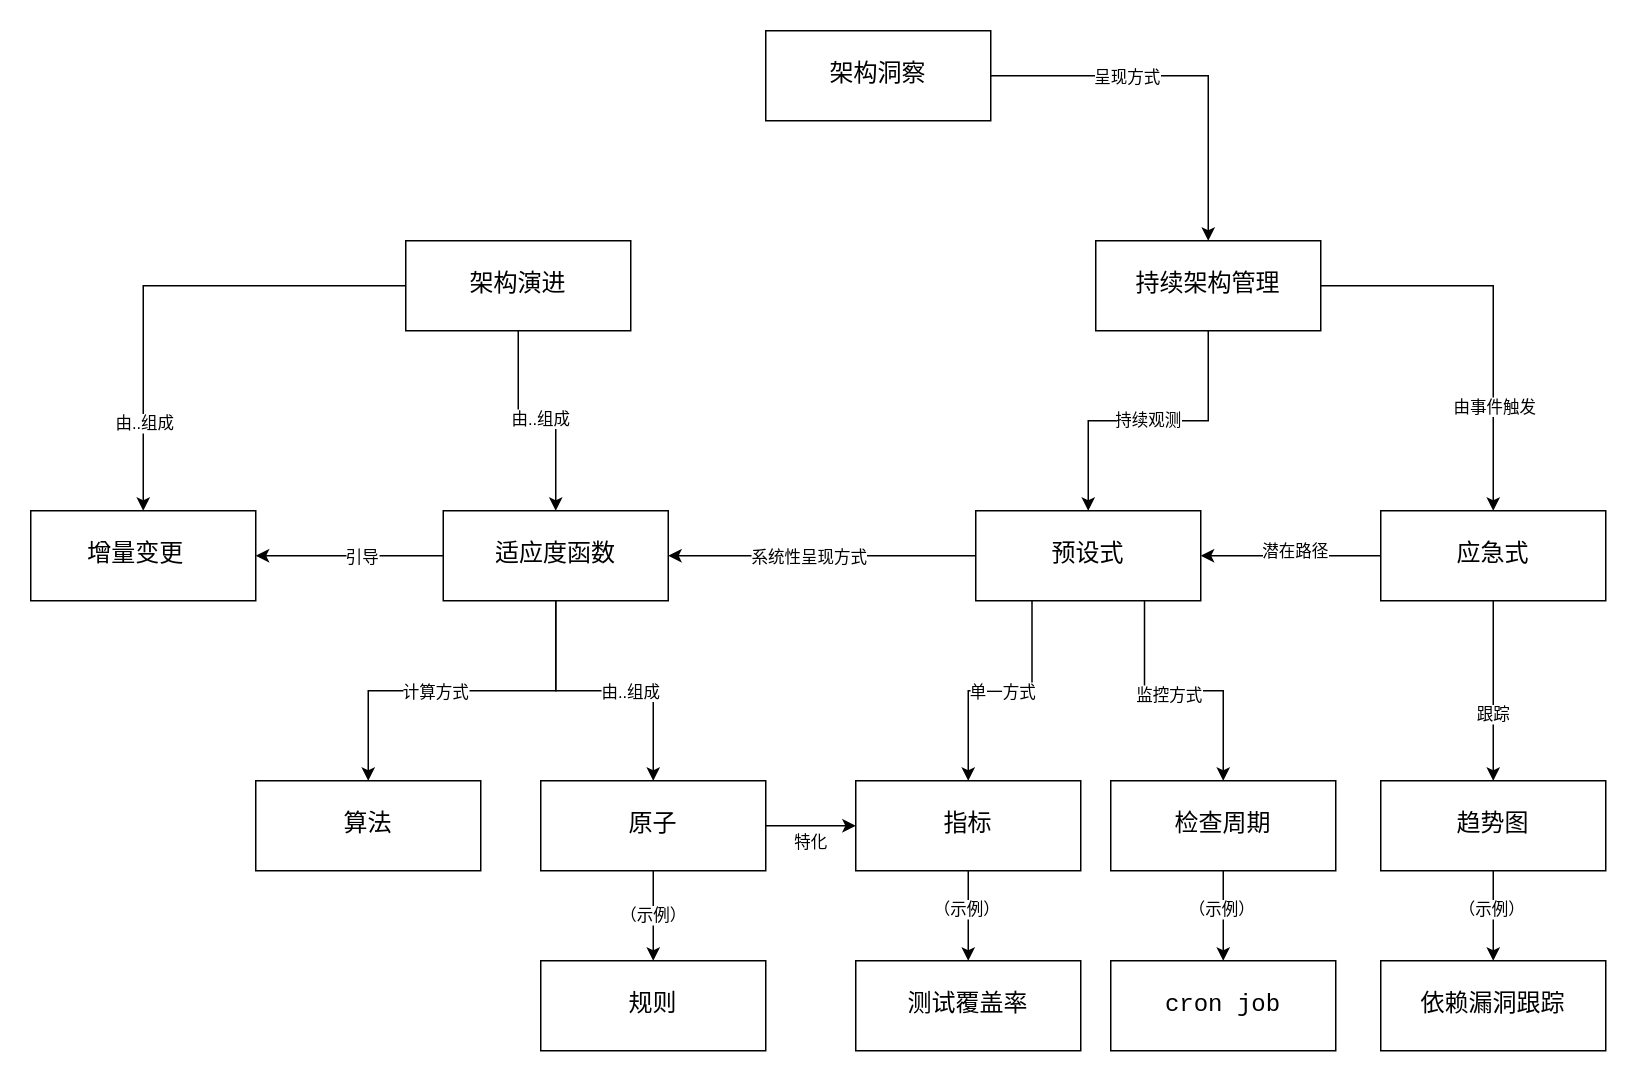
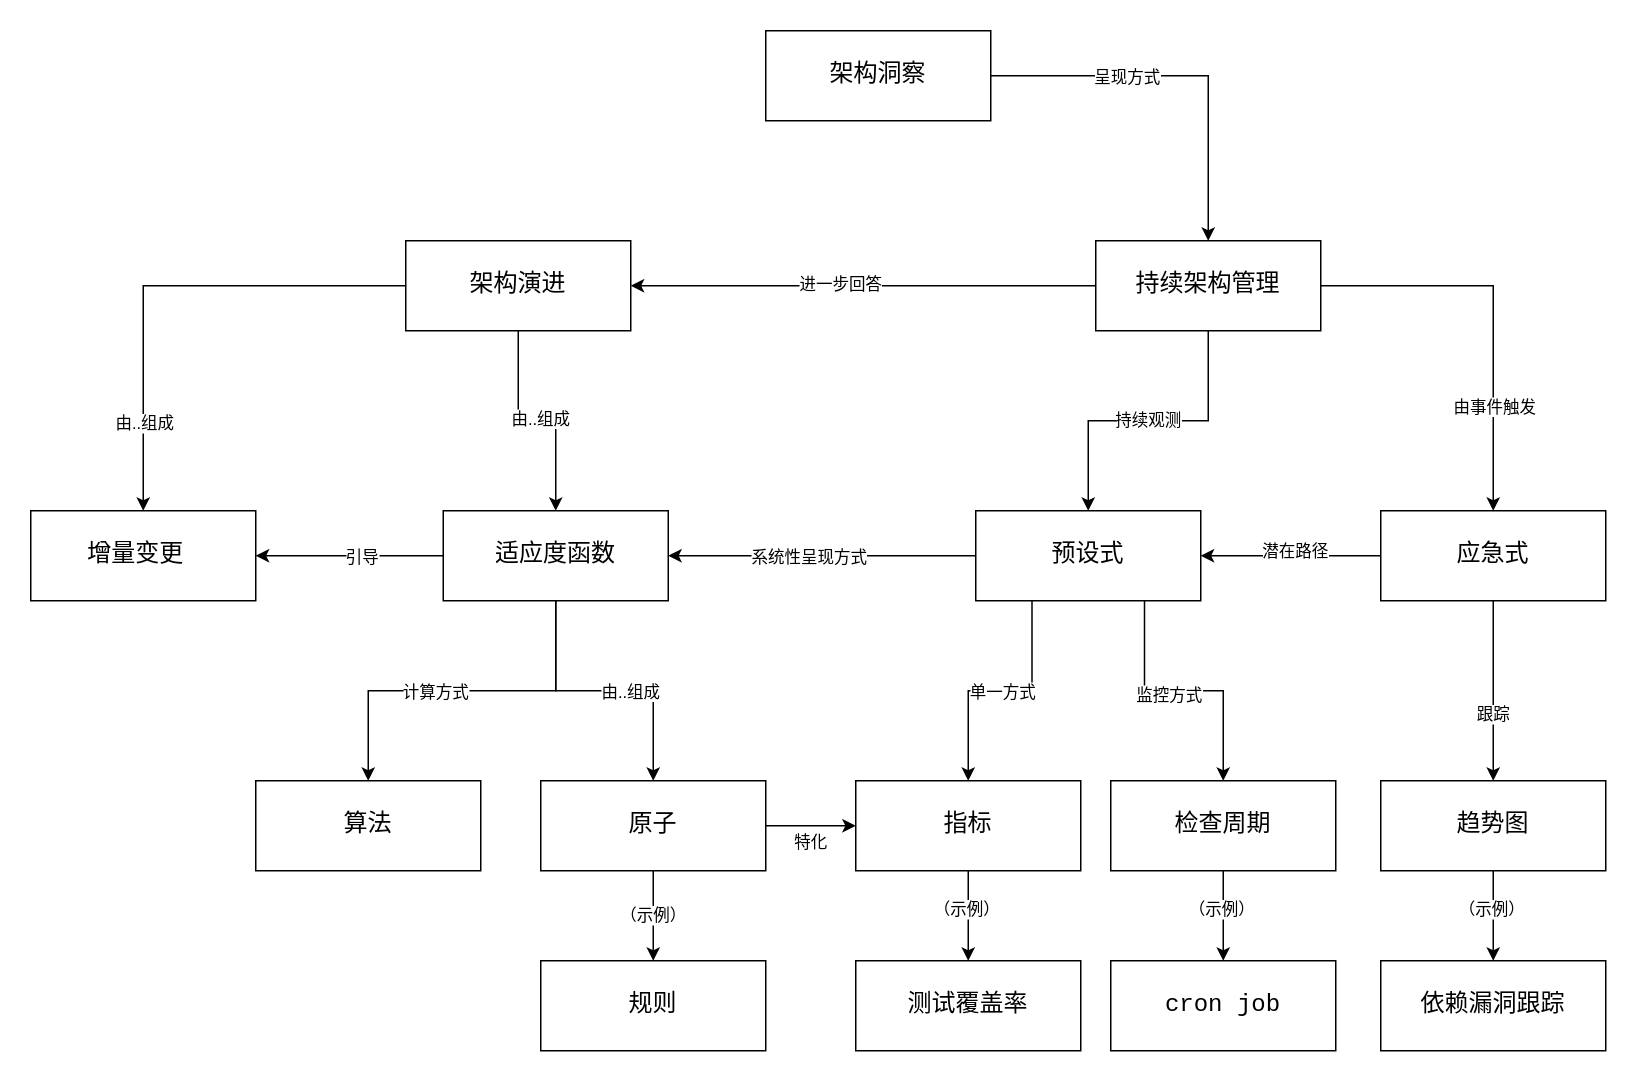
edge "持续架构管理" -> "架构演进": added, label "进一步回答"
